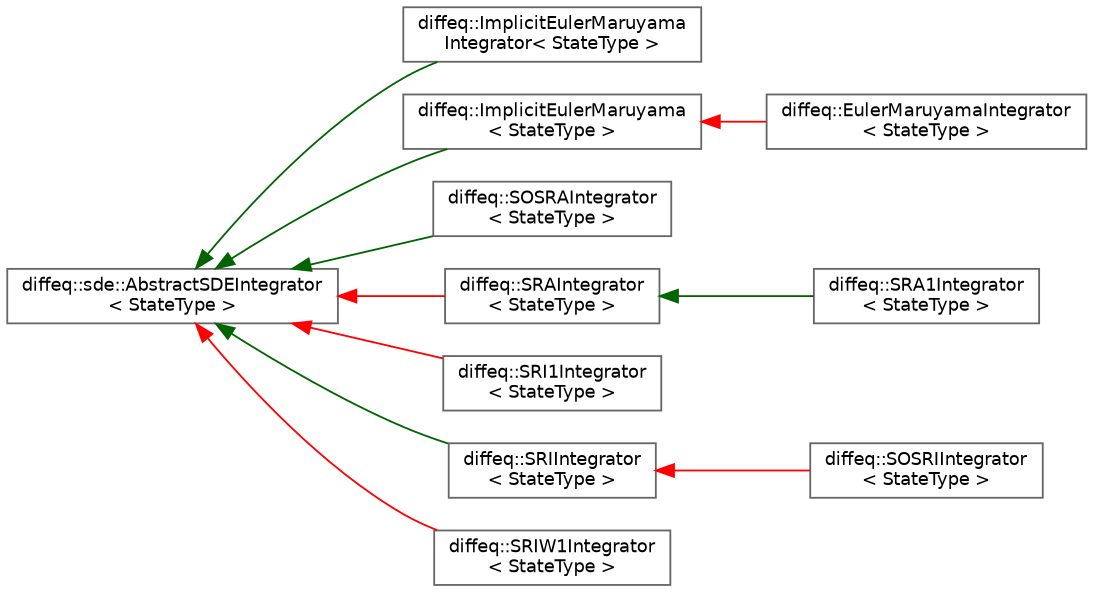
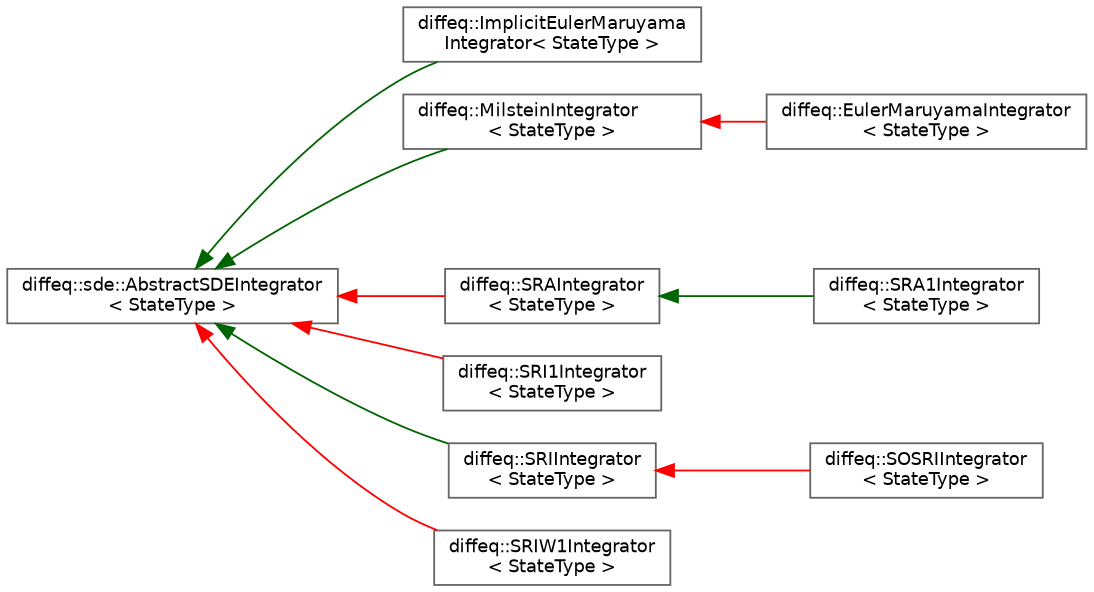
node "diffeq::ImplicitEulerMaruyama < StateType >": label "diffeq::ImplicitEulerMaruyama < StateType >" -> "diffeq::MilsteinIntegrator < StateType >"
node "diffeq::SOSRAIntegrator < StateType >": removed
